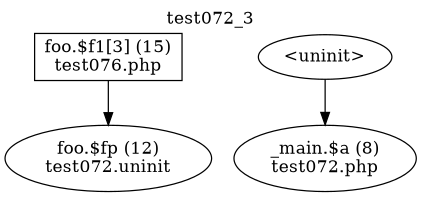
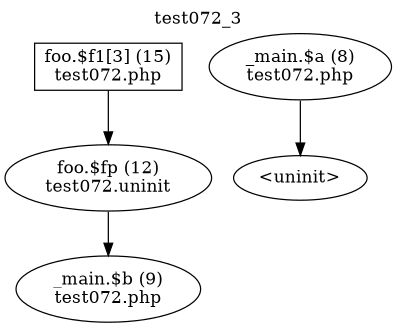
node "foo.$f1[3] (15) test076.php": label "foo.$f1[3] (15) test076.php" -> "foo.$f1[3] (15) test072.php"
edge "<uninit>" -> "_main.$a (8) test072.php": reversed
node "_main.$b (9) test072.php": added
